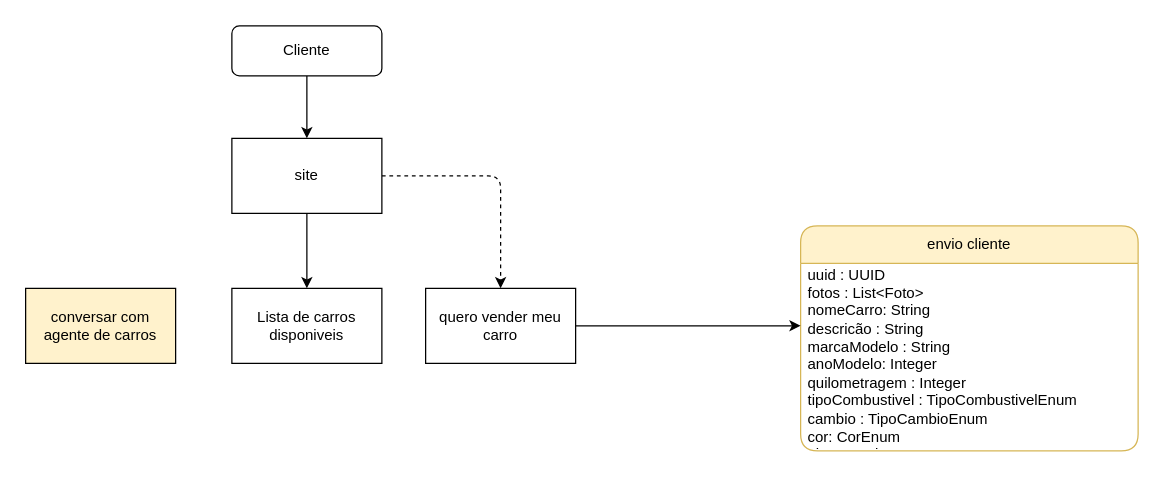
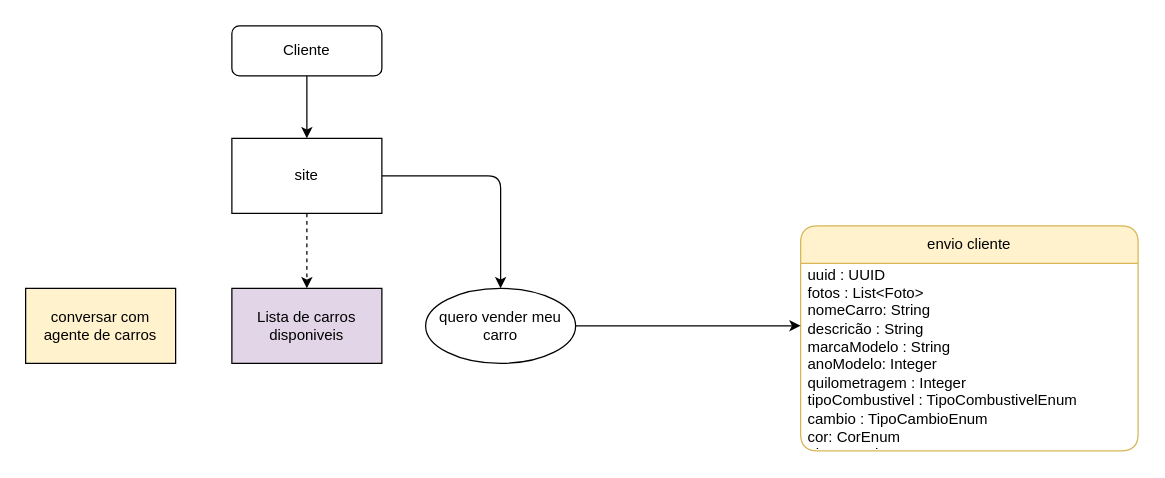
edge "site" -> "quero vender meu carro": style dashed -> solid
edge "site" -> "Lista de carros disponiveis": style solid -> dashed
node "Lista de carros disponiveis": fillcolor #ffffff -> #e1d5e7
node "quero vender meu carro": shape rectangle -> ellipse
